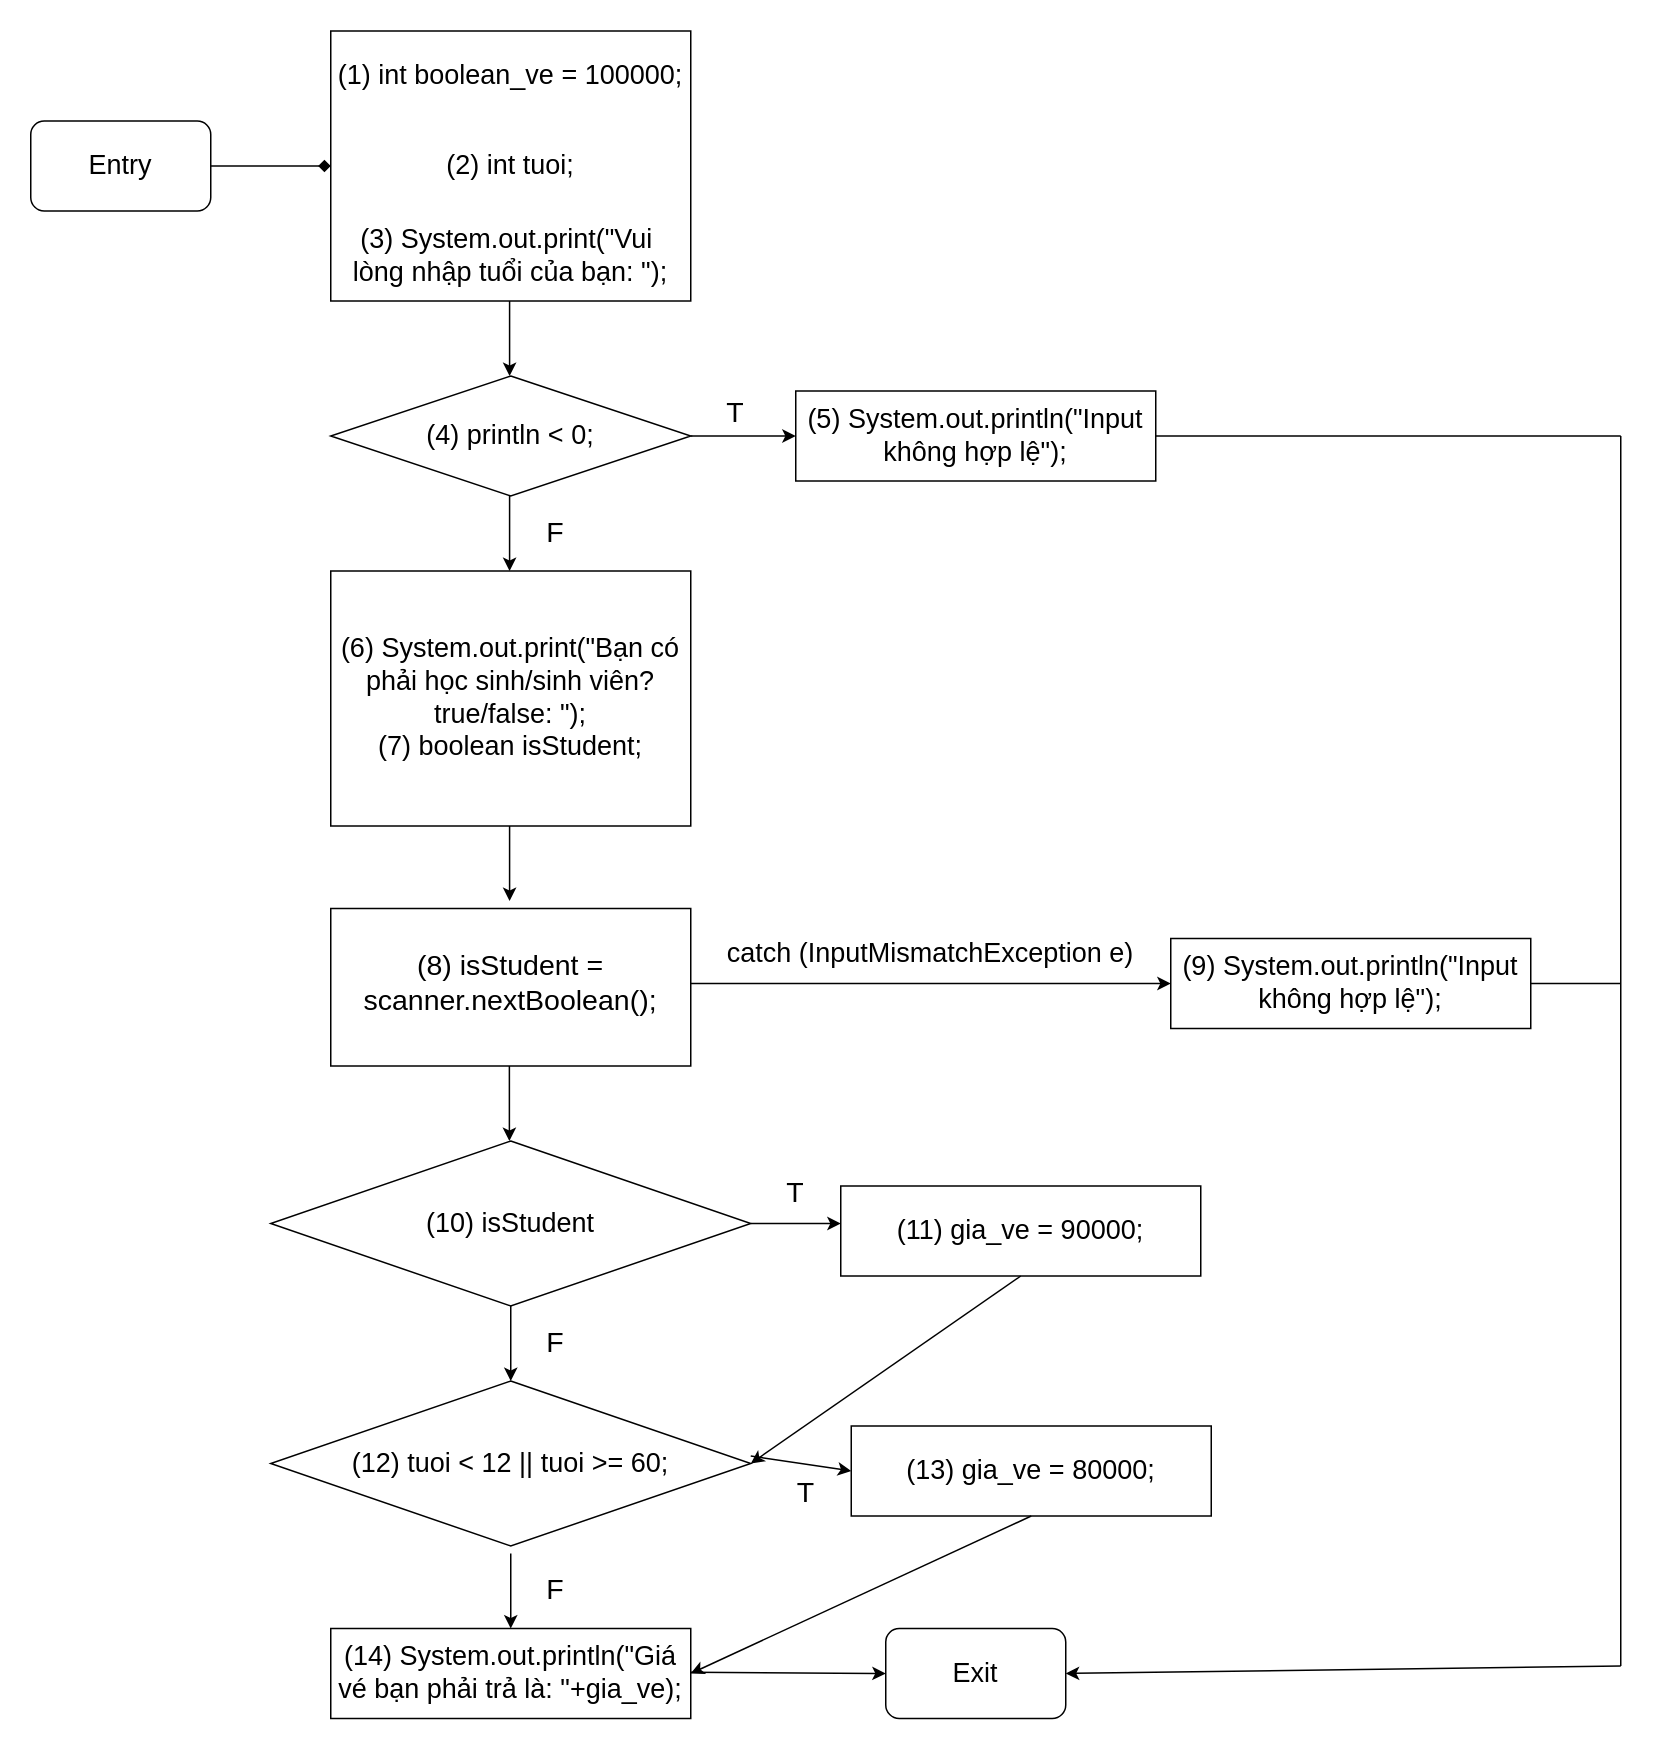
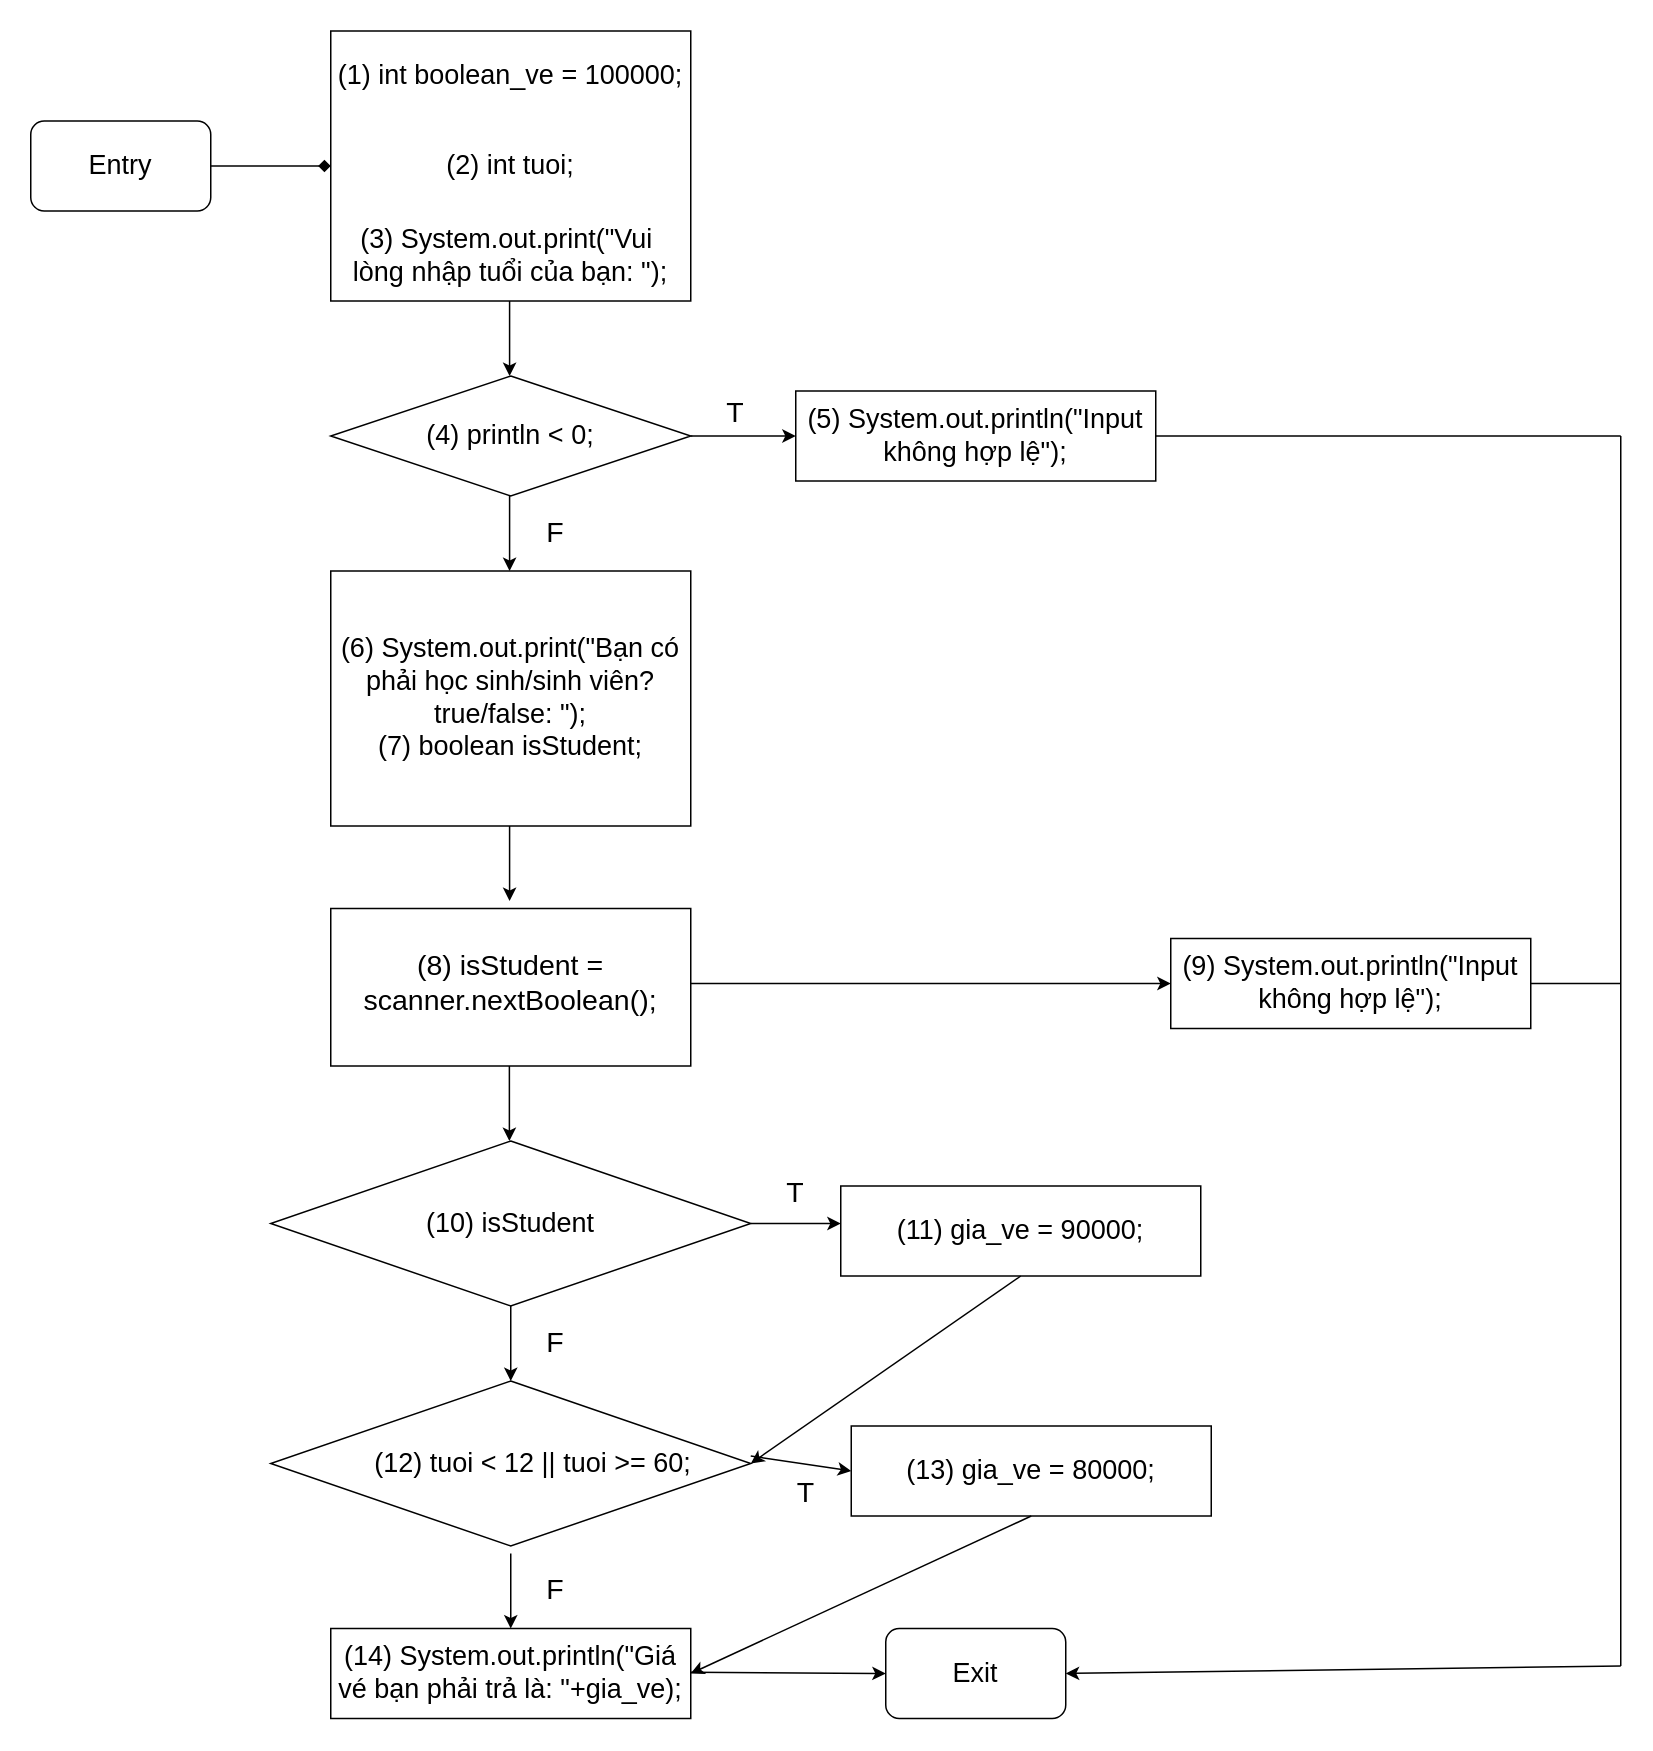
node "catch (InputMismatchException e)": removed
node "(12) tuoi < 12 || tuoi >= 60;": moved (511, 1463) -> (533, 1463)
